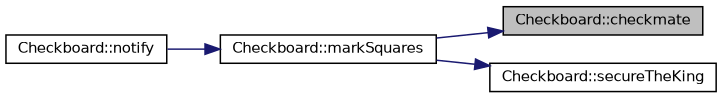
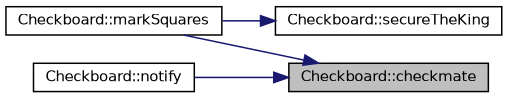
edge "Checkboard::notify" -> "Checkboard::markSquares": now "Checkboard::notify" -> "Checkboard::checkmate"
